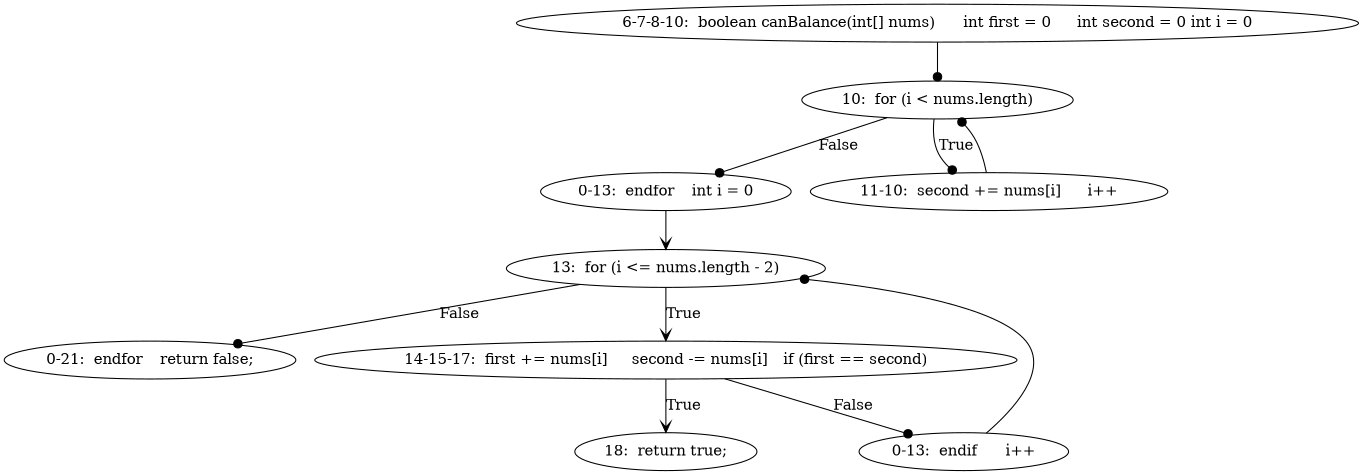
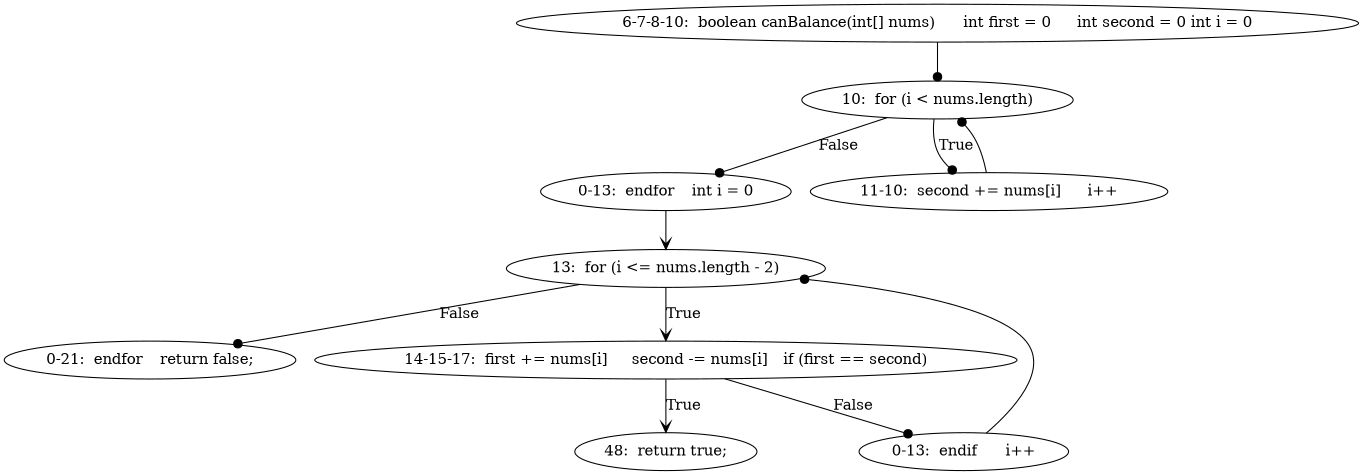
node "18:  return true;": label "18:  return true;" -> "48:  return true;"
